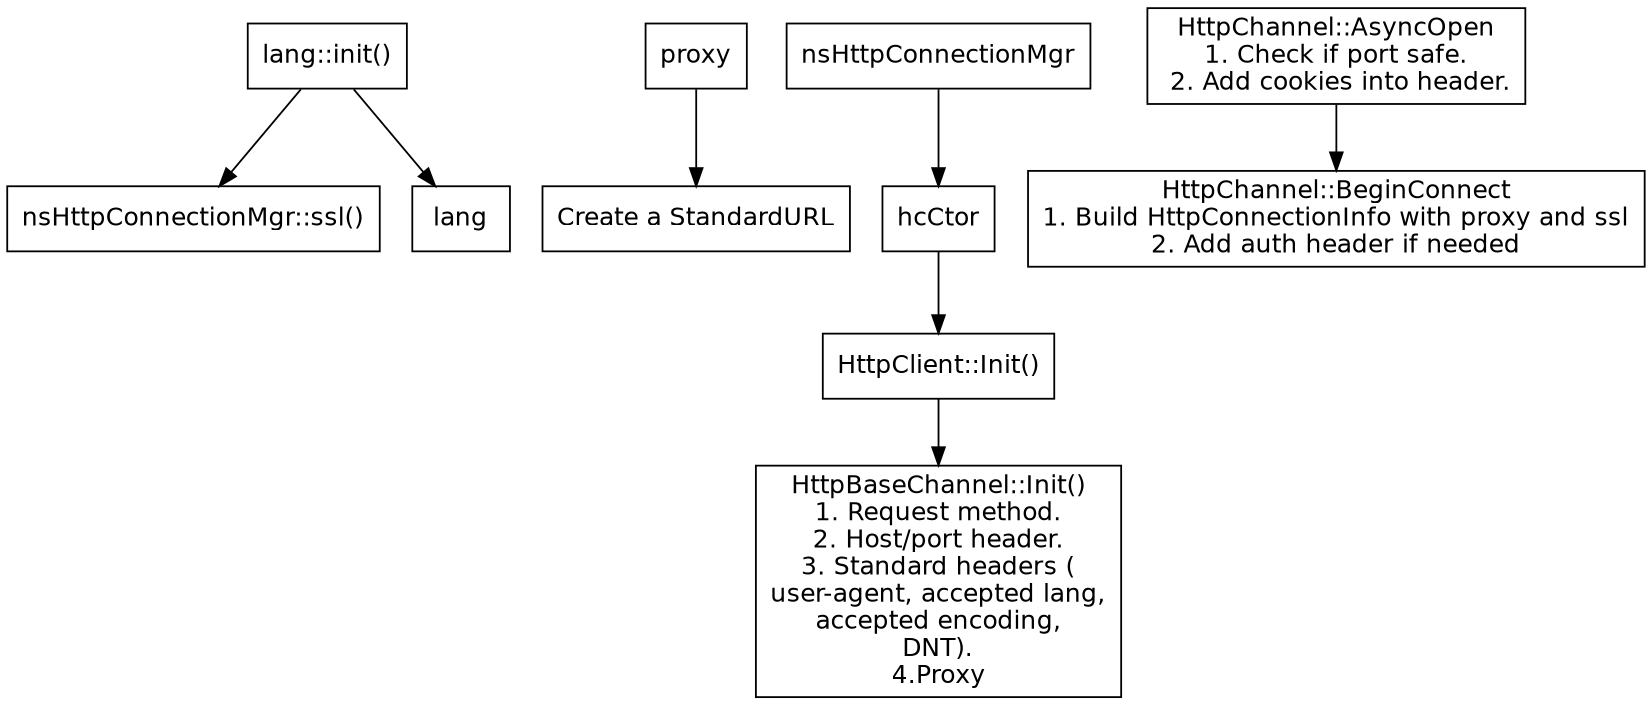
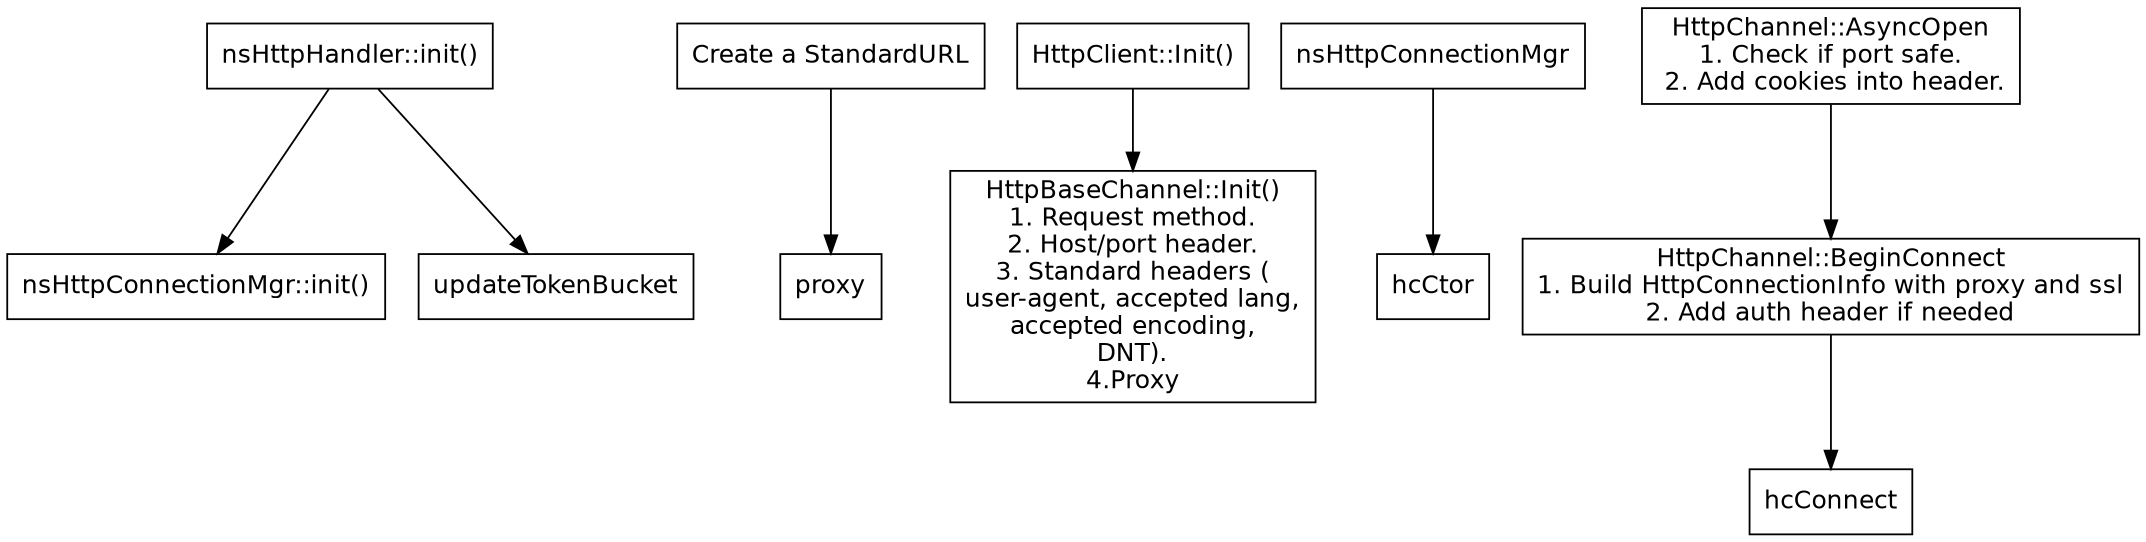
node "lang::init()": label "lang::init()" -> "nsHttpHandler::init()"
edge "proxy" -> "Create a StandardURL": reversed
node "nsHttpConnectionMgr::ssl()": label "nsHttpConnectionMgr::ssl()" -> "nsHttpConnectionMgr::init()"
node "lang": label "lang" -> "updateTokenBucket"
edge "hcCtor" -> "HttpClient::Init()": removed
node "hcConnect": added
